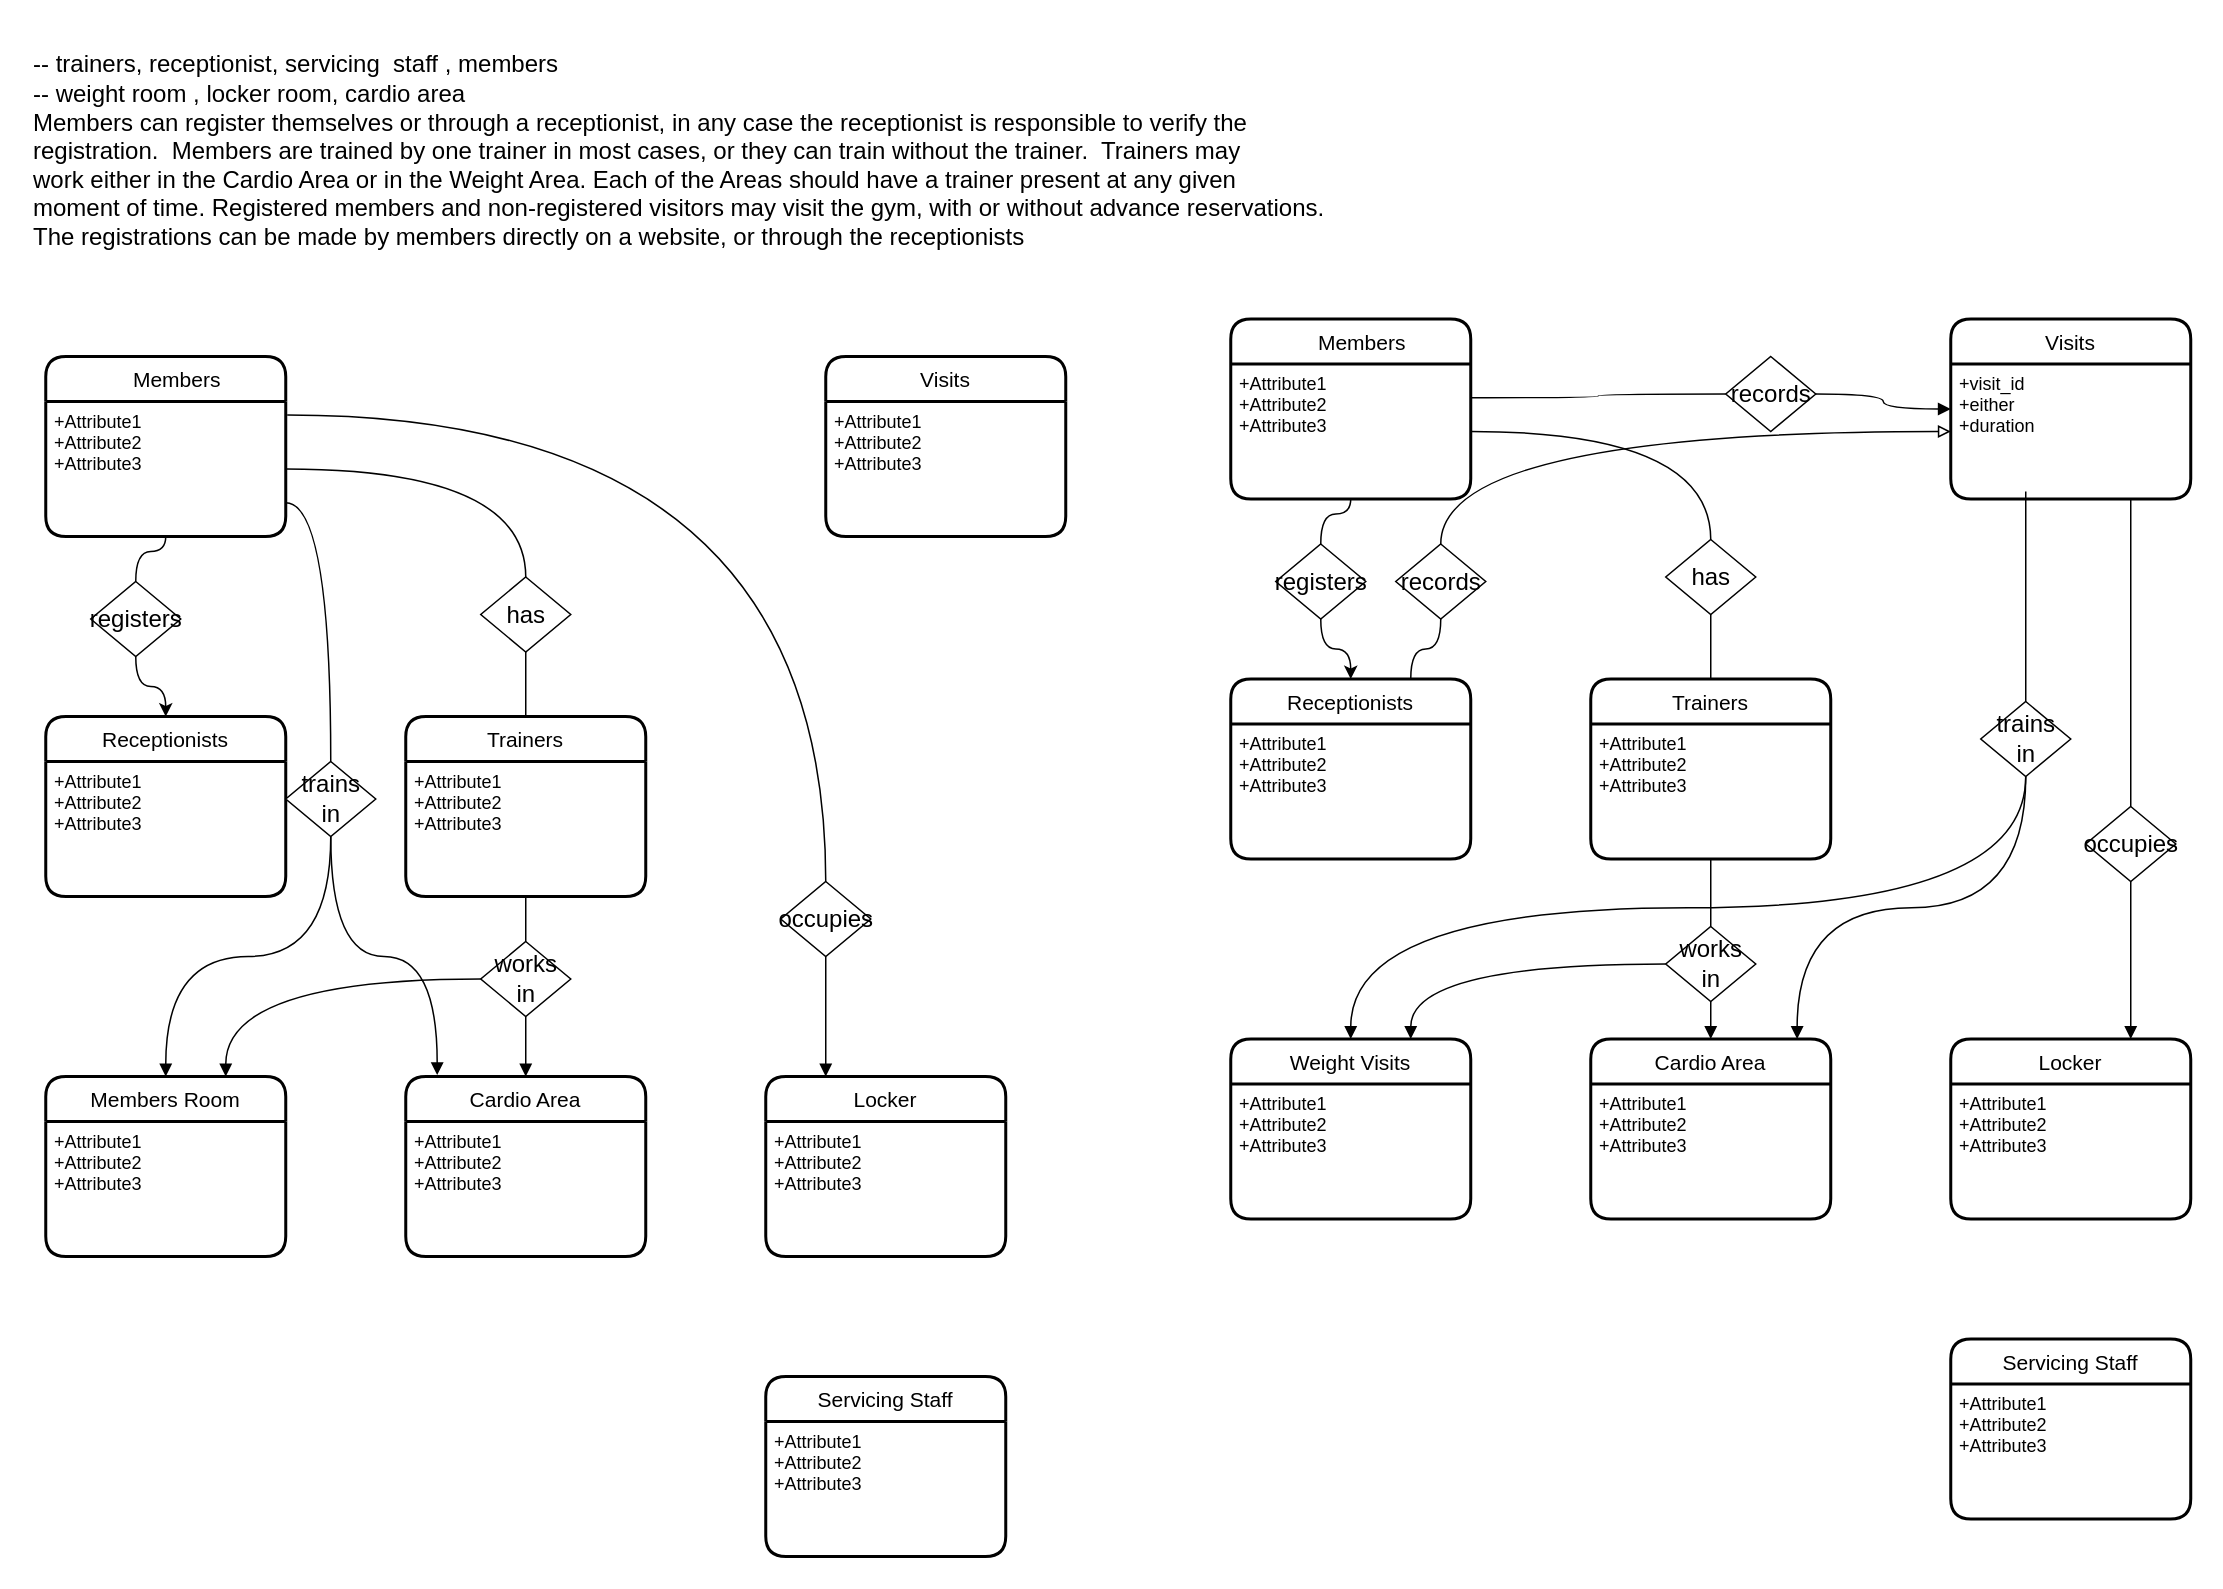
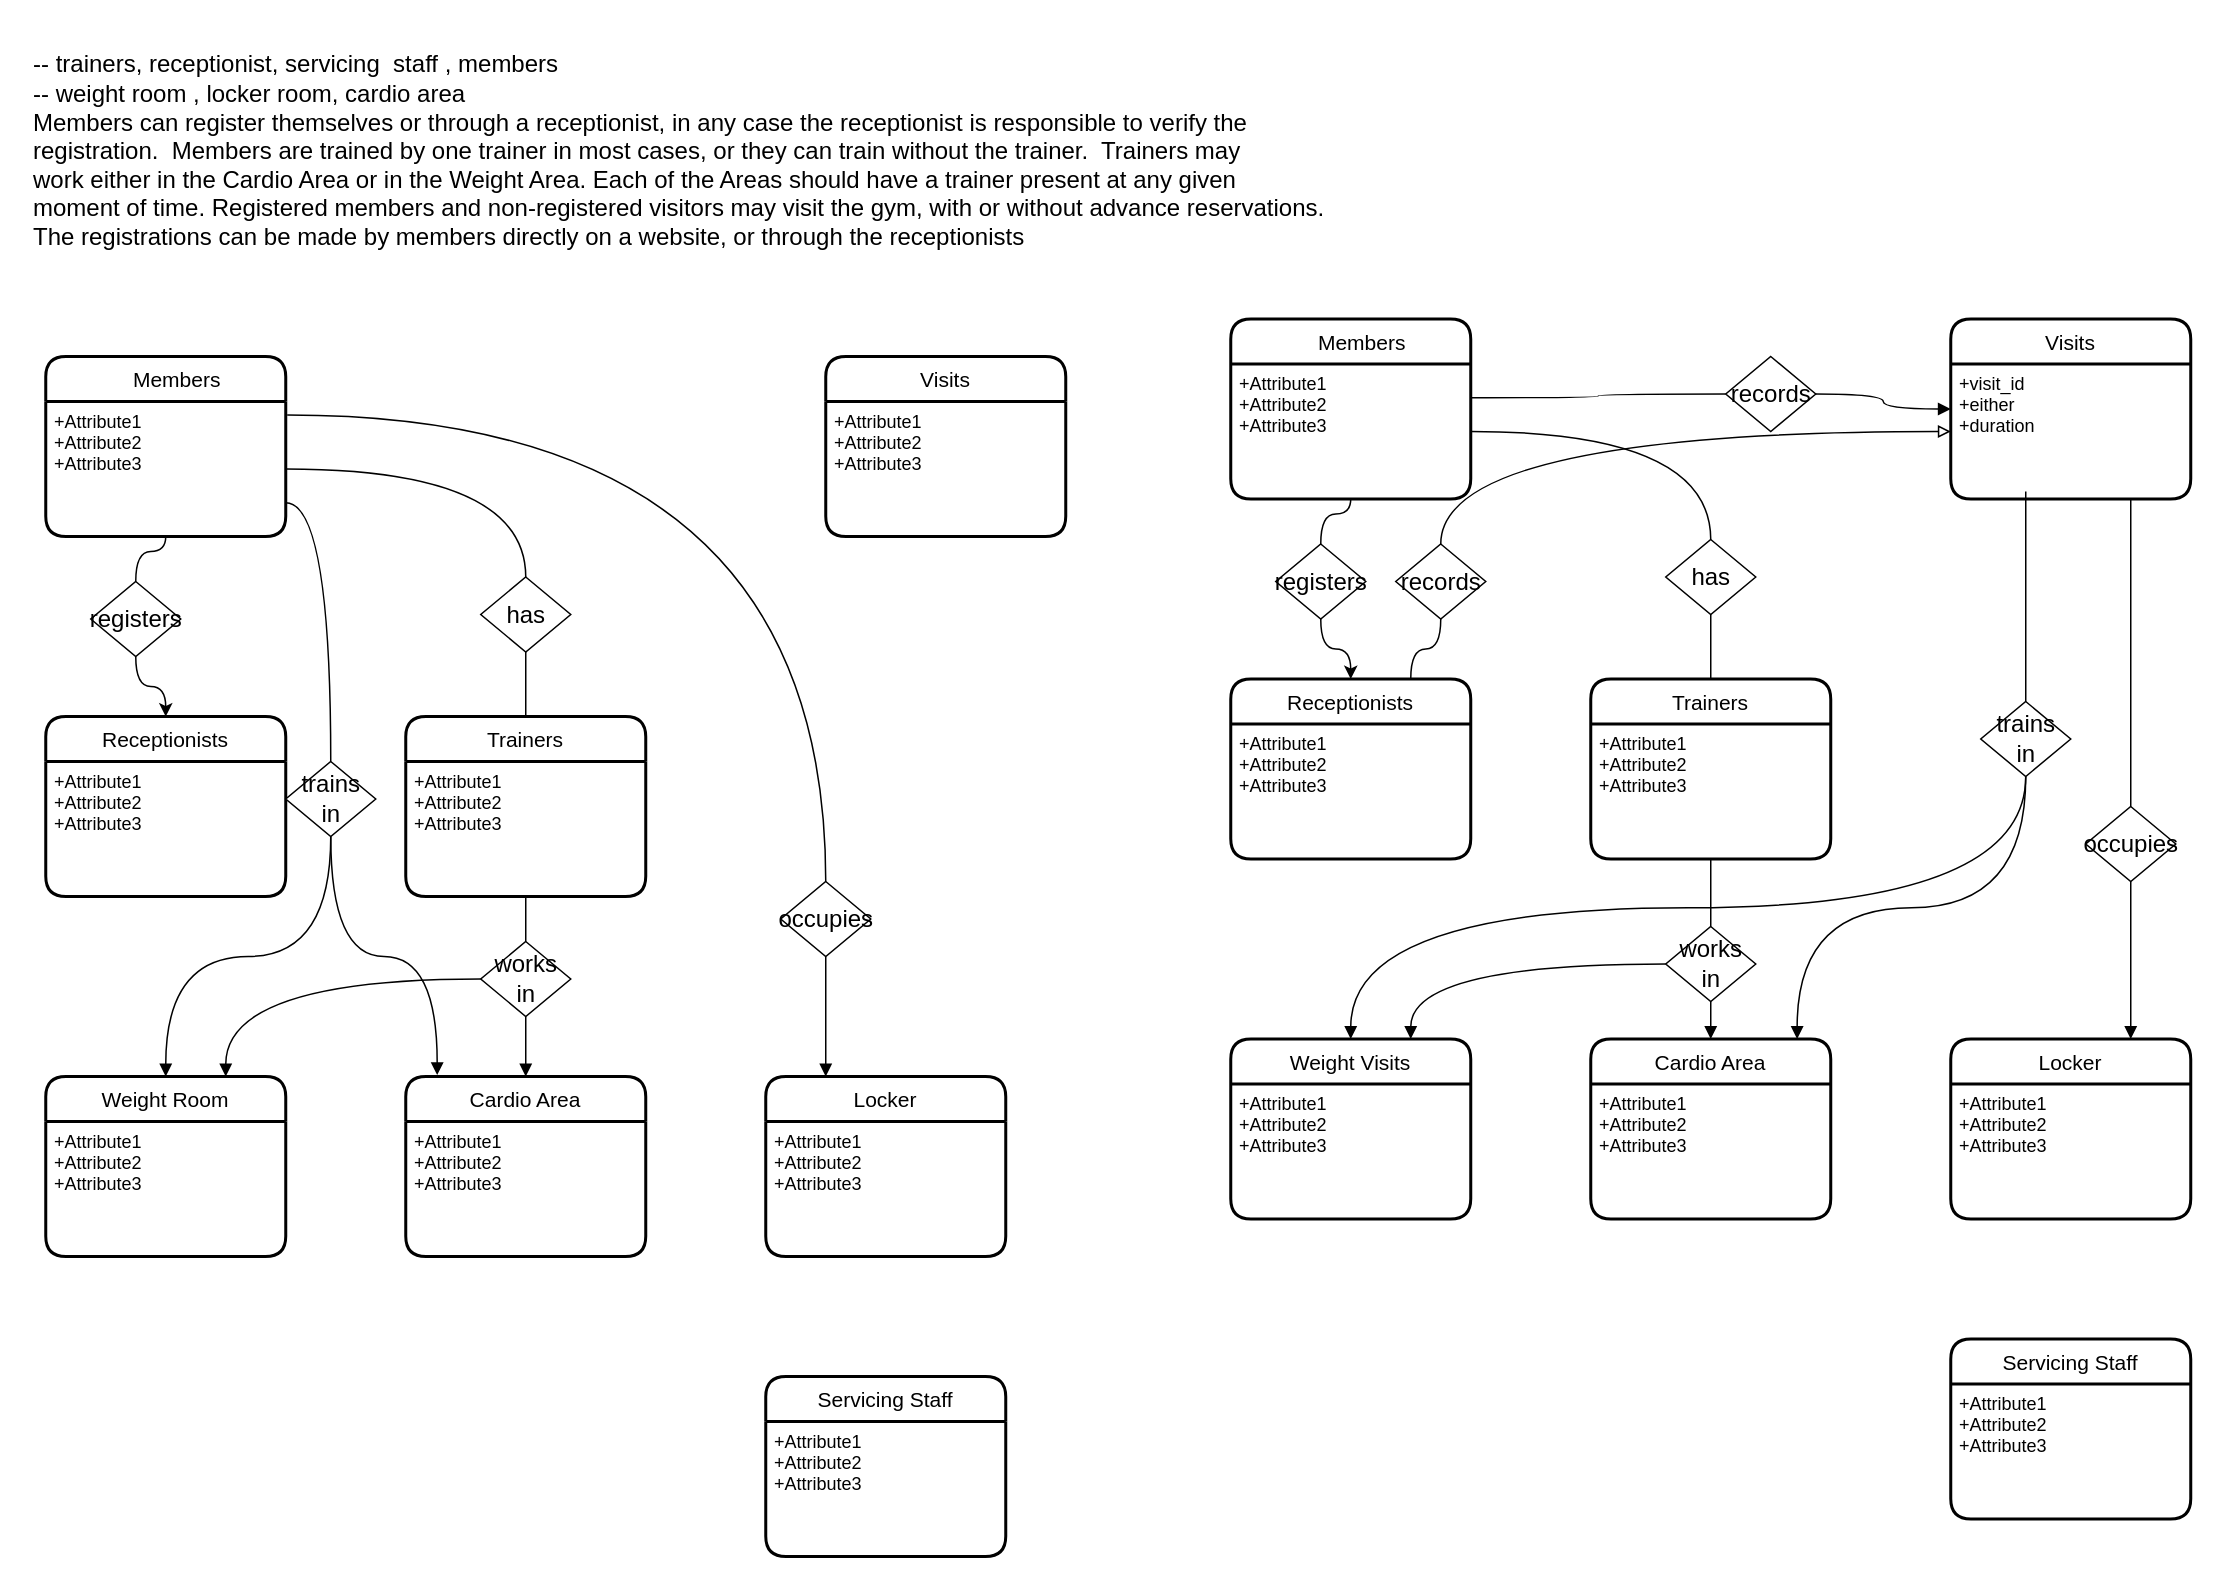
node "Members Room": label "Members Room" -> "Weight Room"
